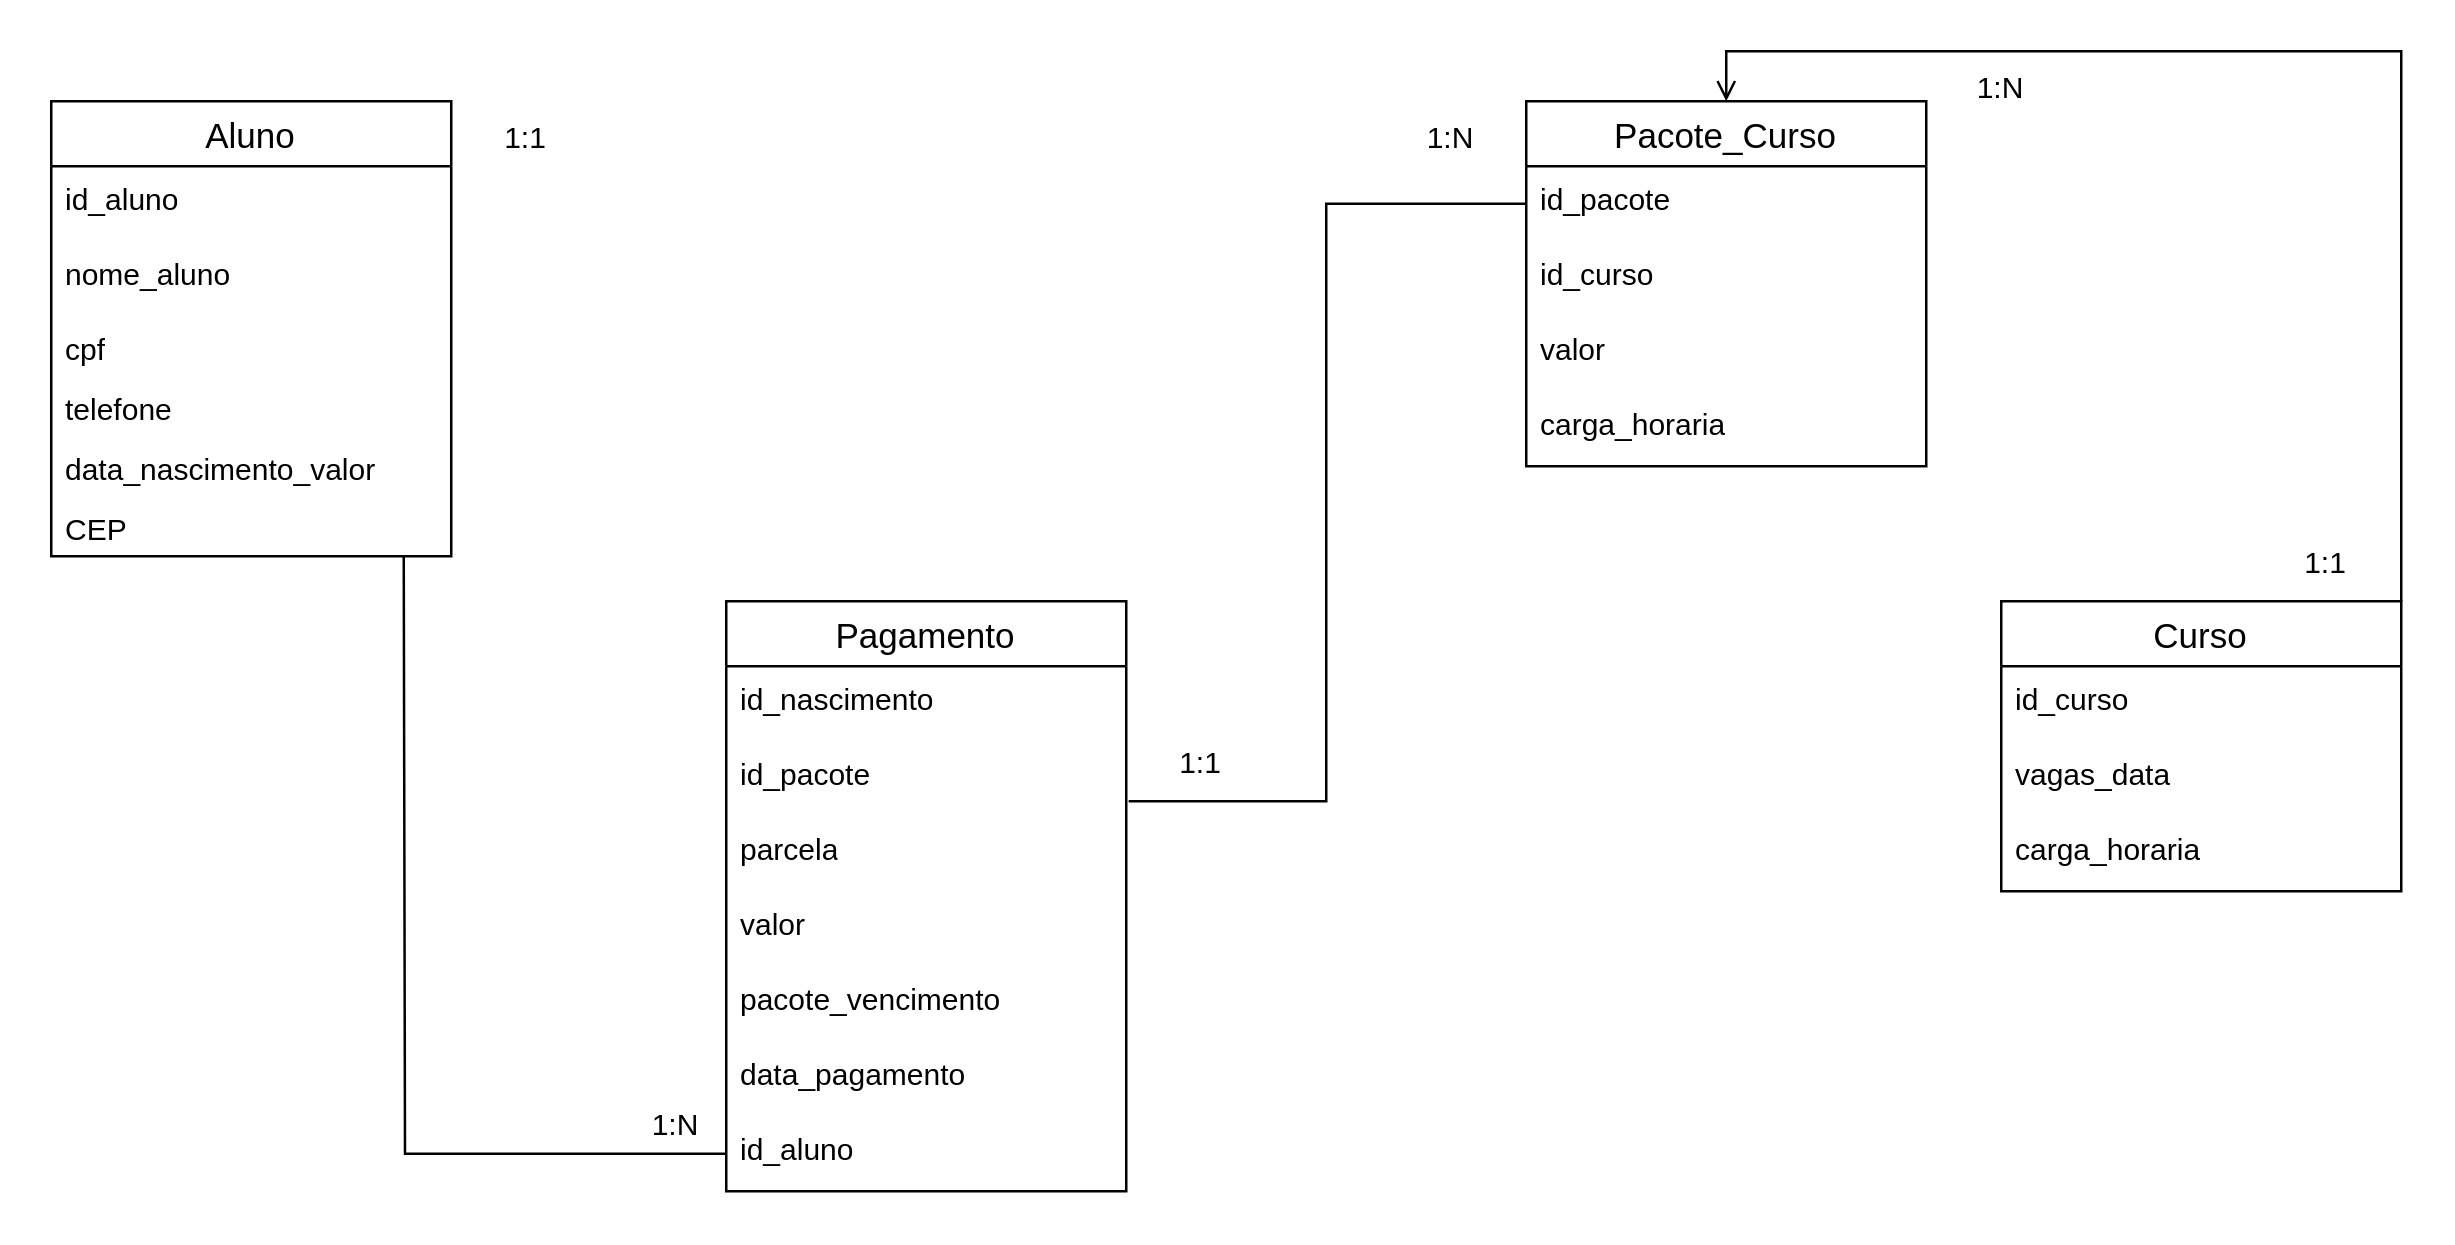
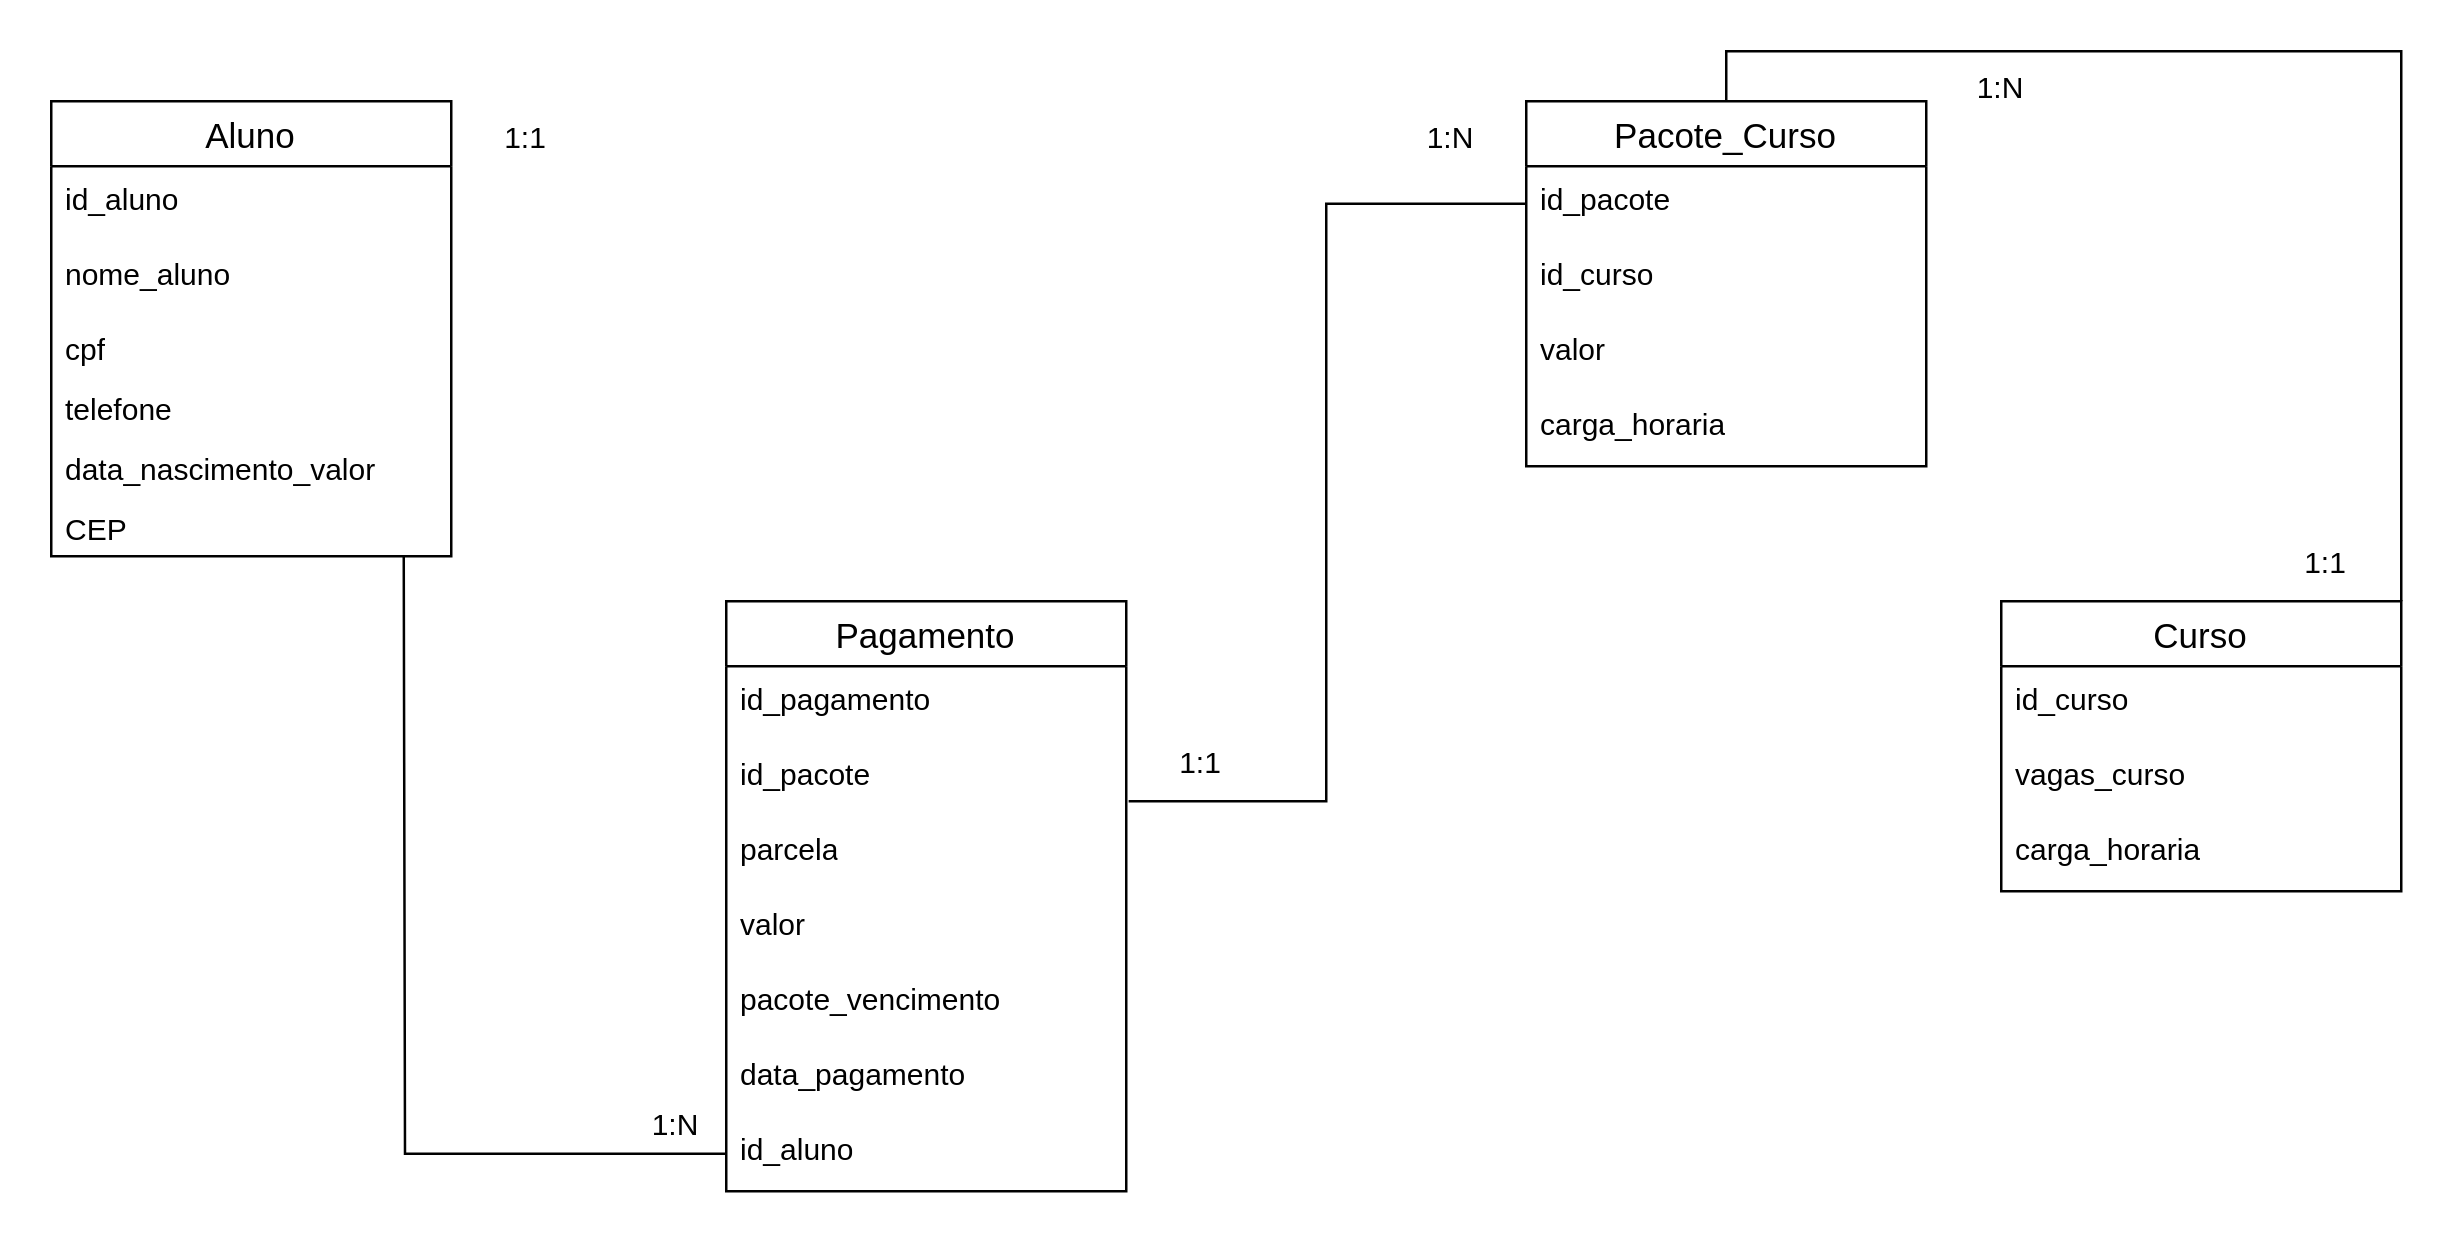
edge "Curso" -> "Pacote_Curso": arrowhead open -> none
node "id_nascimento": label "id_nascimento" -> "id_pagamento"
node "vagas_data": label "vagas_data" -> "vagas_curso"
